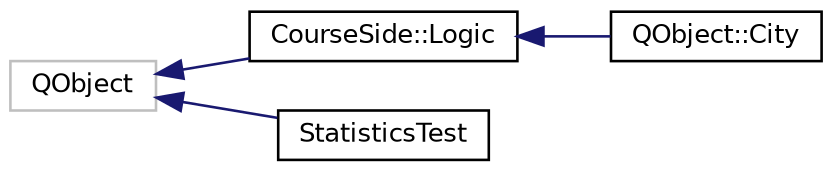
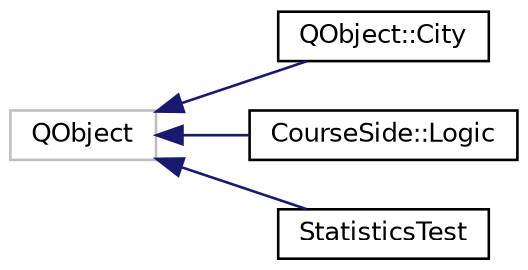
edge "QObject::City" -> "CourseSide::Logic": now "QObject::City" -> "QObject"
